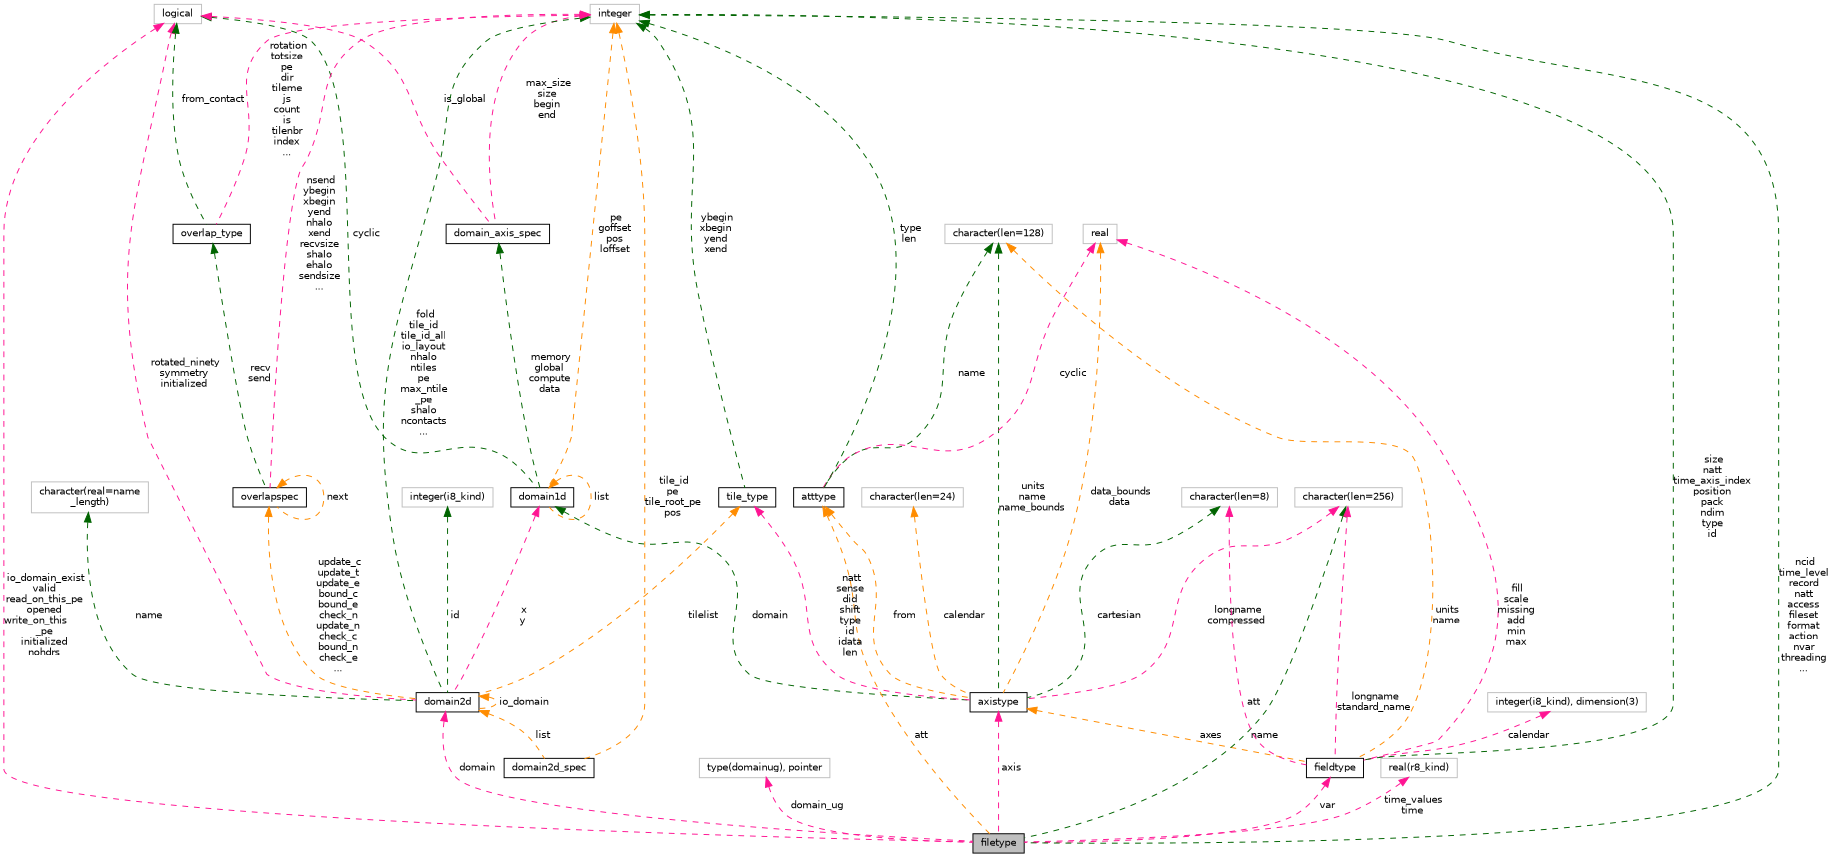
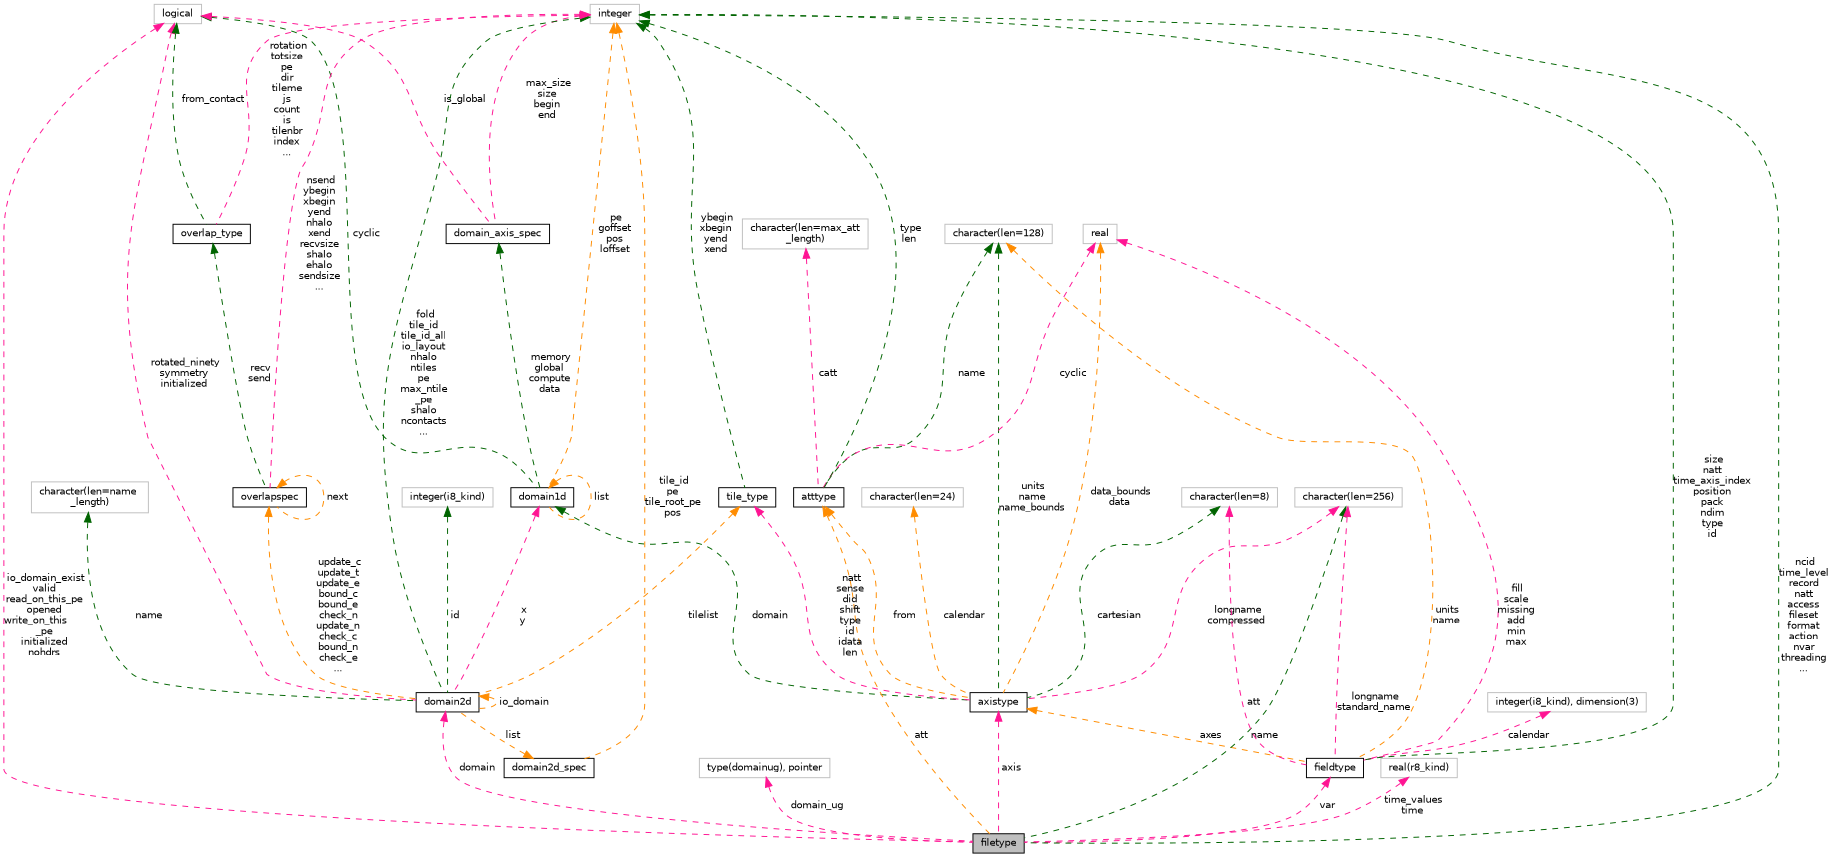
node "character(len=max_att _length)": added
node "character(real=name _length)": label "character(real=name _length)" -> "character(len=name _length)"
edge "domain2d_spec" -> "domain2d": reversed
